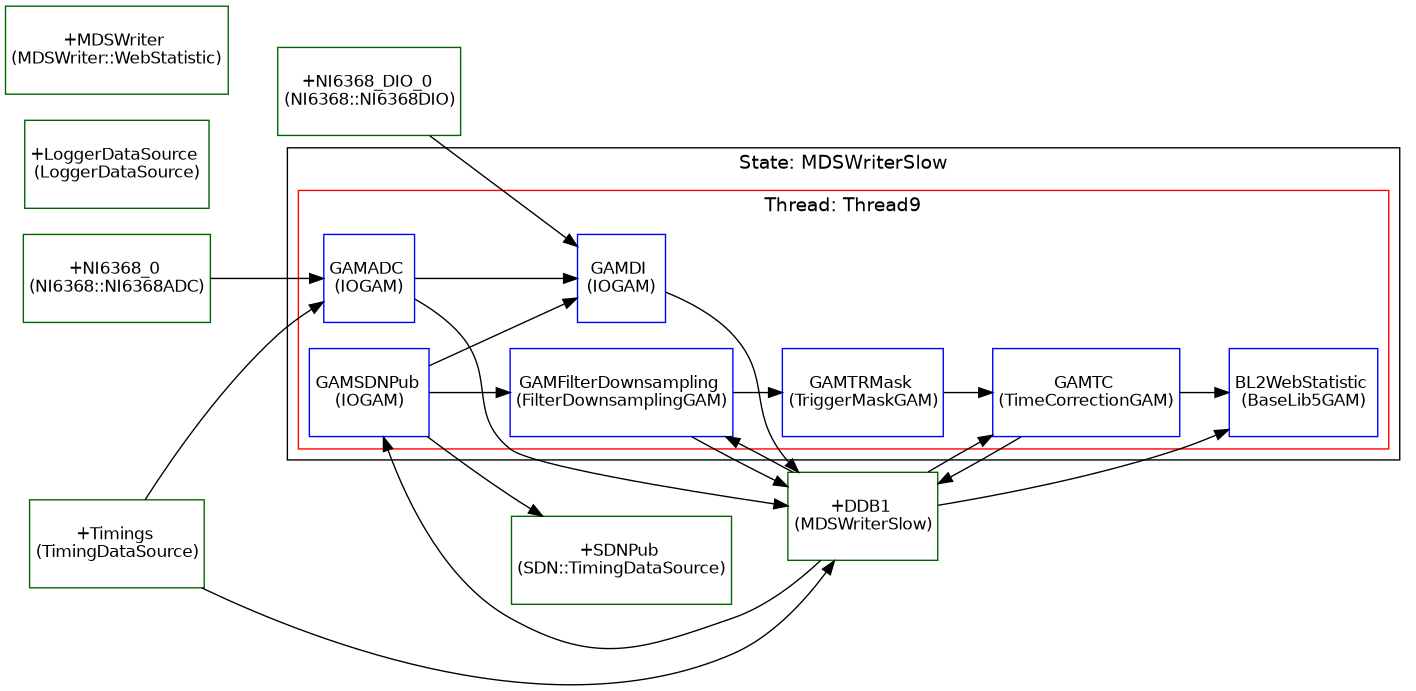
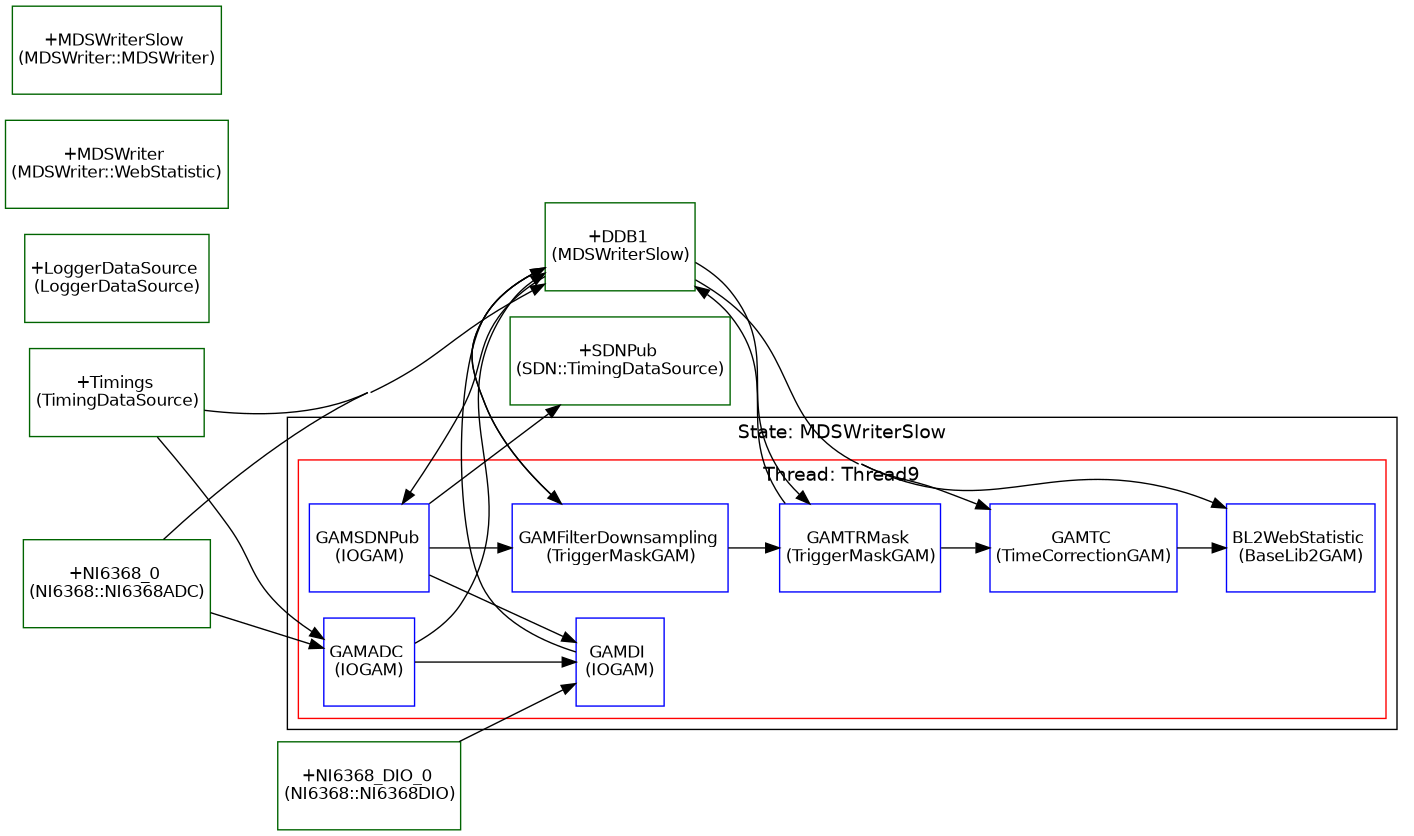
node "+MDSWriterSlow": added
node "GAMFilterDownsampling": text "(FilterDownsamplingGAM)" -> "(TriggerMaskGAM)"
node "BL2WebStatistic": text "(BaseLib5GAM)" -> "(BaseLib2GAM)"
edge "GAMTC" -> "+DDB1": now "+NI6368_0" -> "+DDB1"
